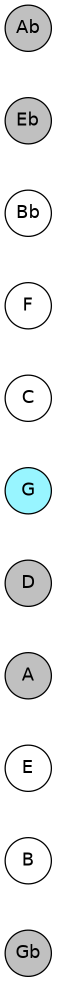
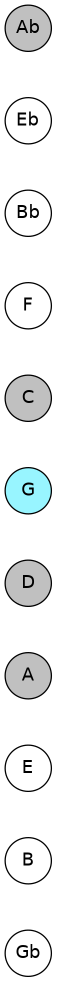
node "Eb": fillcolor gray -> white
node "C": fillcolor white -> gray
node "Gb": fillcolor gray -> white
